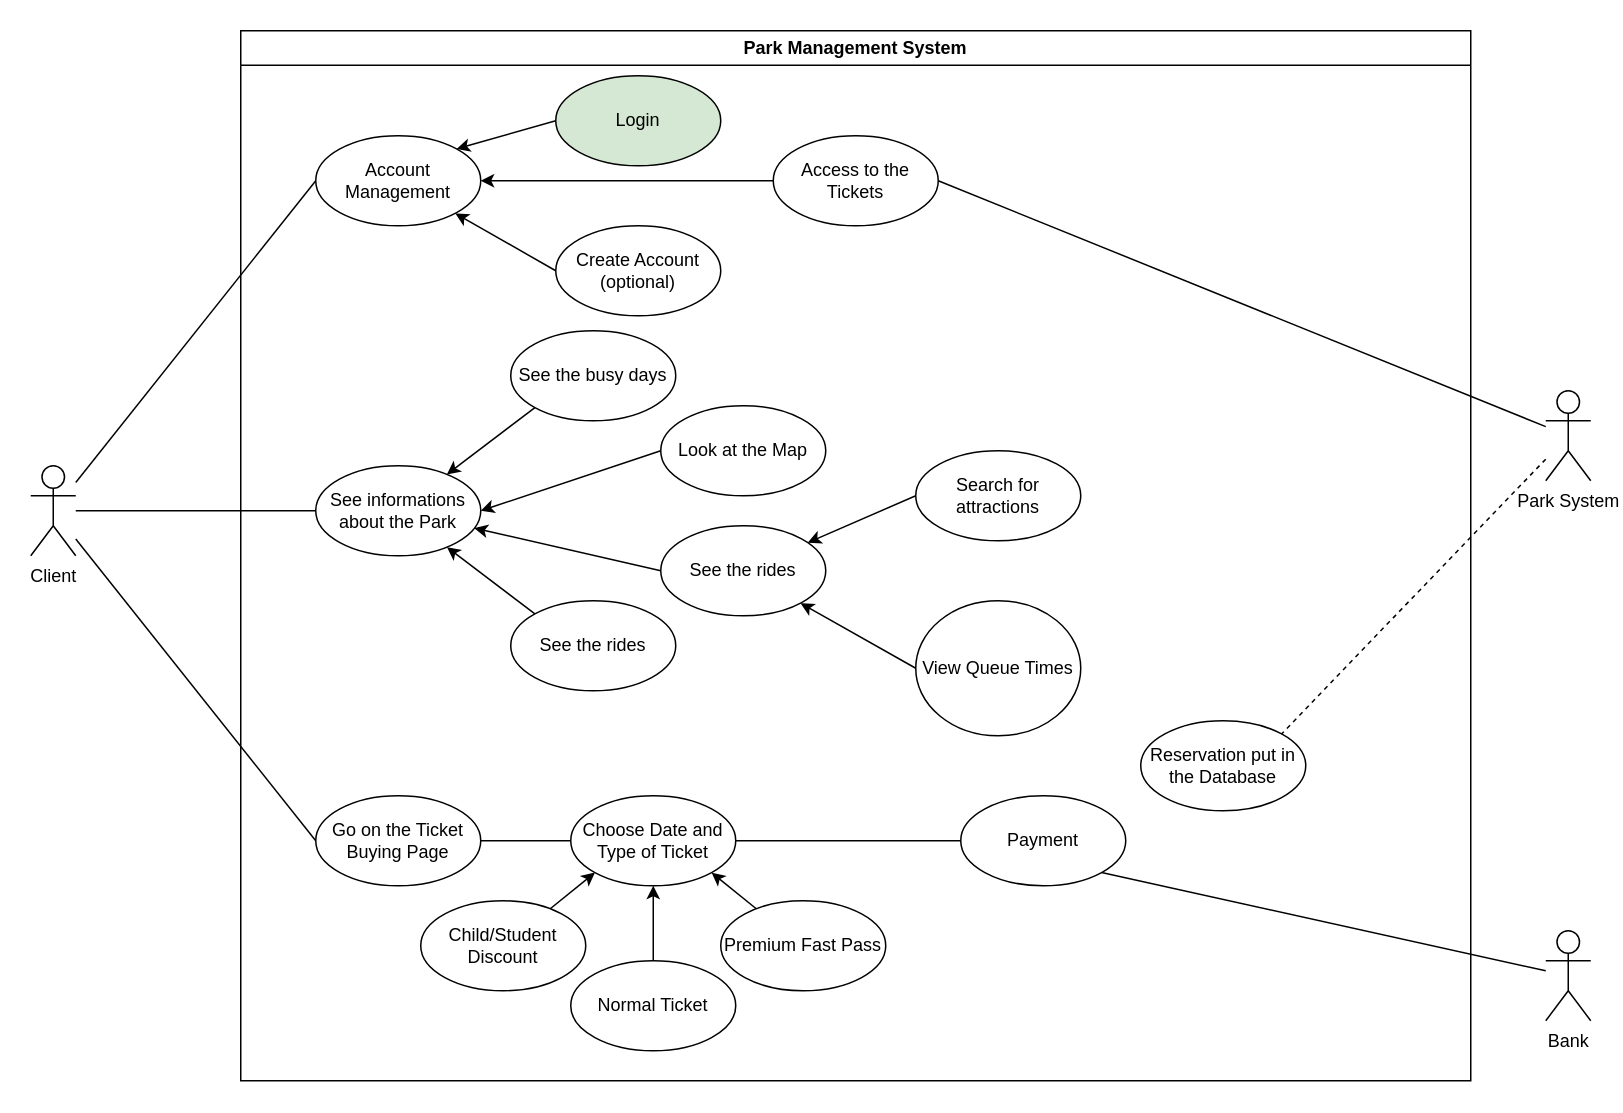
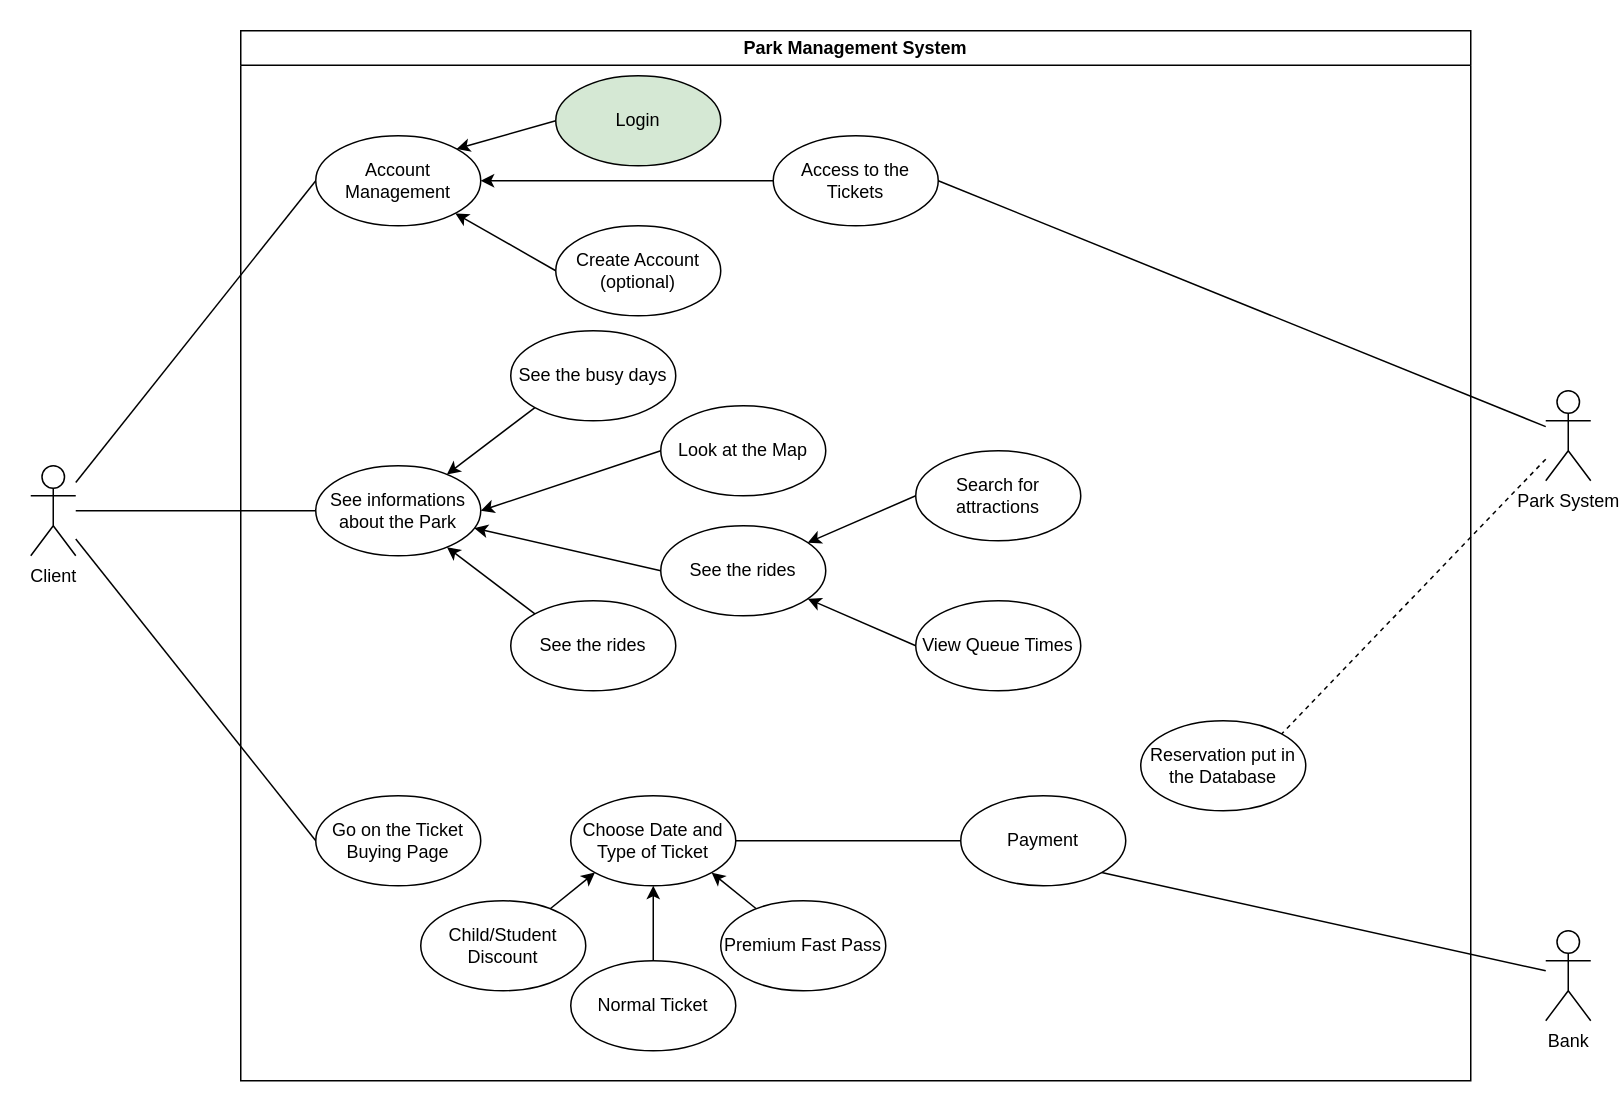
node "View Queue Times": size 165x135 -> 165x90
edge "Go on the Ticket Buying Page" -- "Choose Date and Type of Ticket": removed
